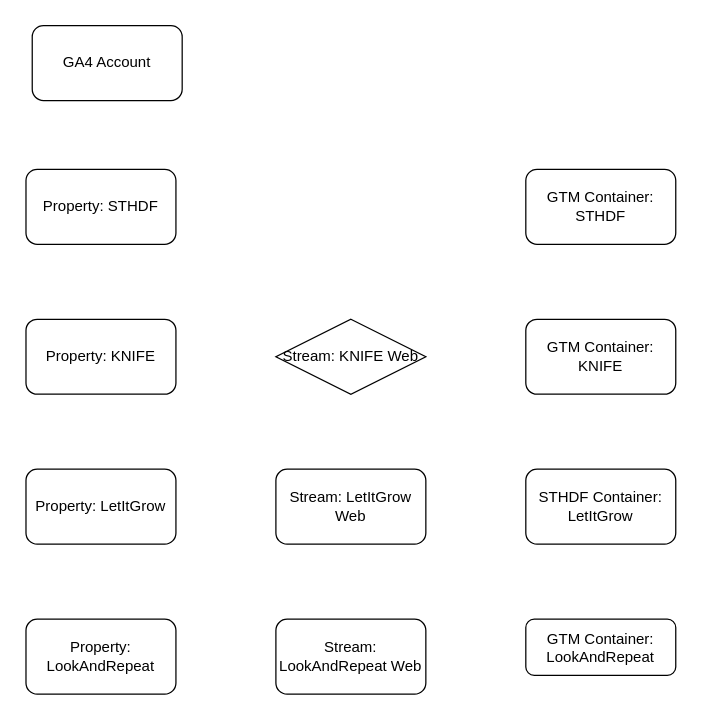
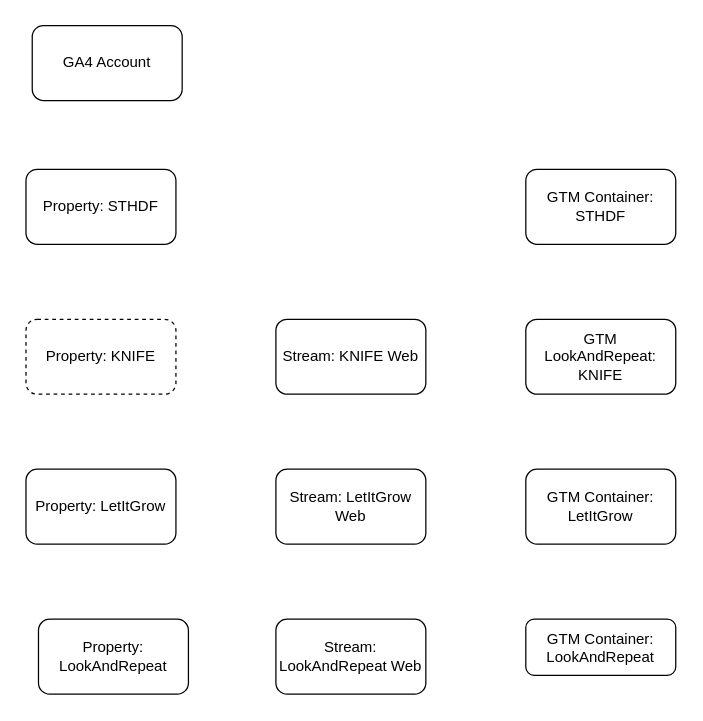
node "Property: KNIFE": style solid -> dashed
node "Stream: KNIFE Web": shape diamond -> rounded rectangle
node "GTM Container: KNIFE": label "GTM Container: KNIFE" -> "GTM LookAndRepeat: KNIFE"
node "STHDF Container: LetItGrow": label "STHDF Container: LetItGrow" -> "GTM Container: LetItGrow"
node "Property: LookAndRepeat": moved (101, 657) -> (113, 657)
